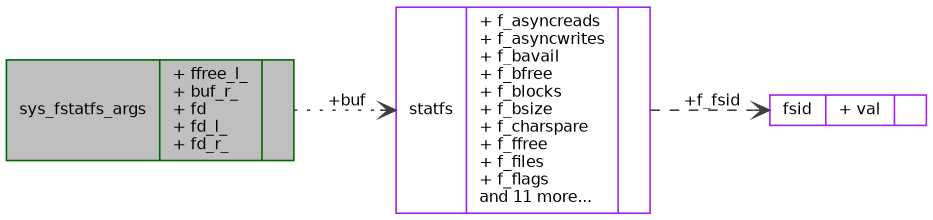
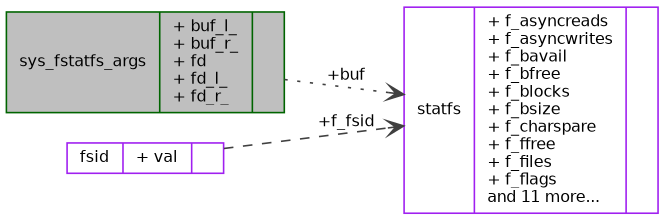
node "sys_fstatfs_args": text "+ ffree_l_" -> "+ buf_l_"
edge "statfs" -> "fsid": reversed
